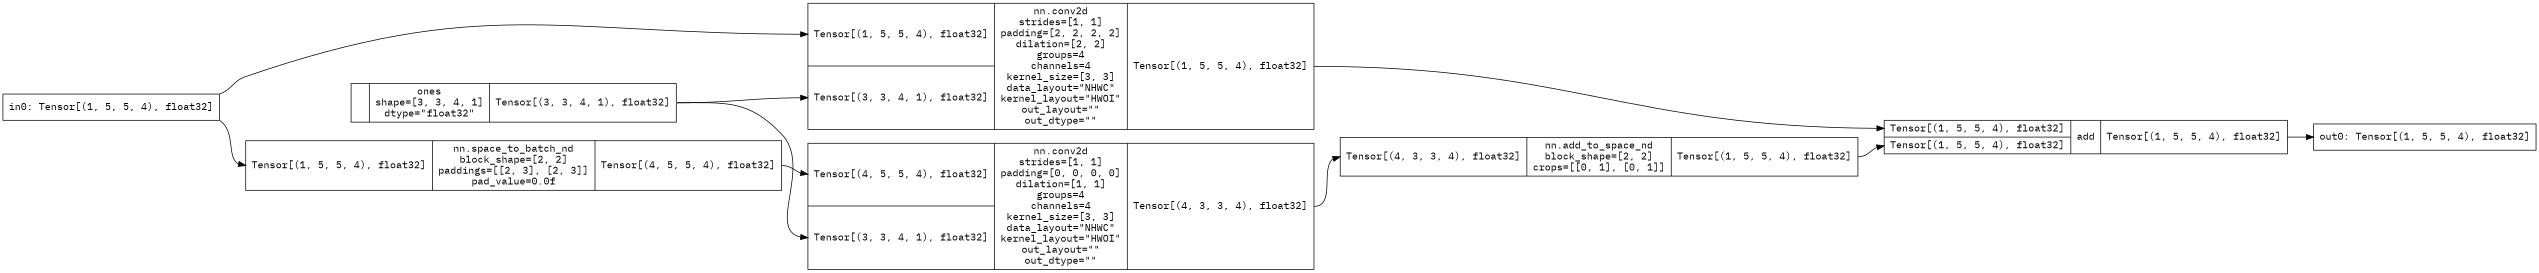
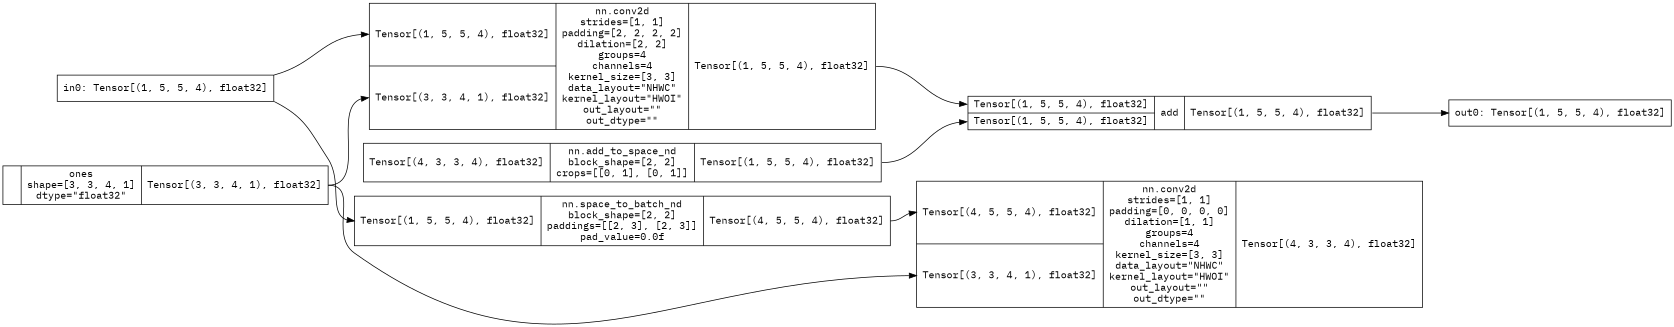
edge "Tensor[(4, 5, 5, 4), float32]" -> "Tensor[(4, 3, 3, 4), float32]": removed
